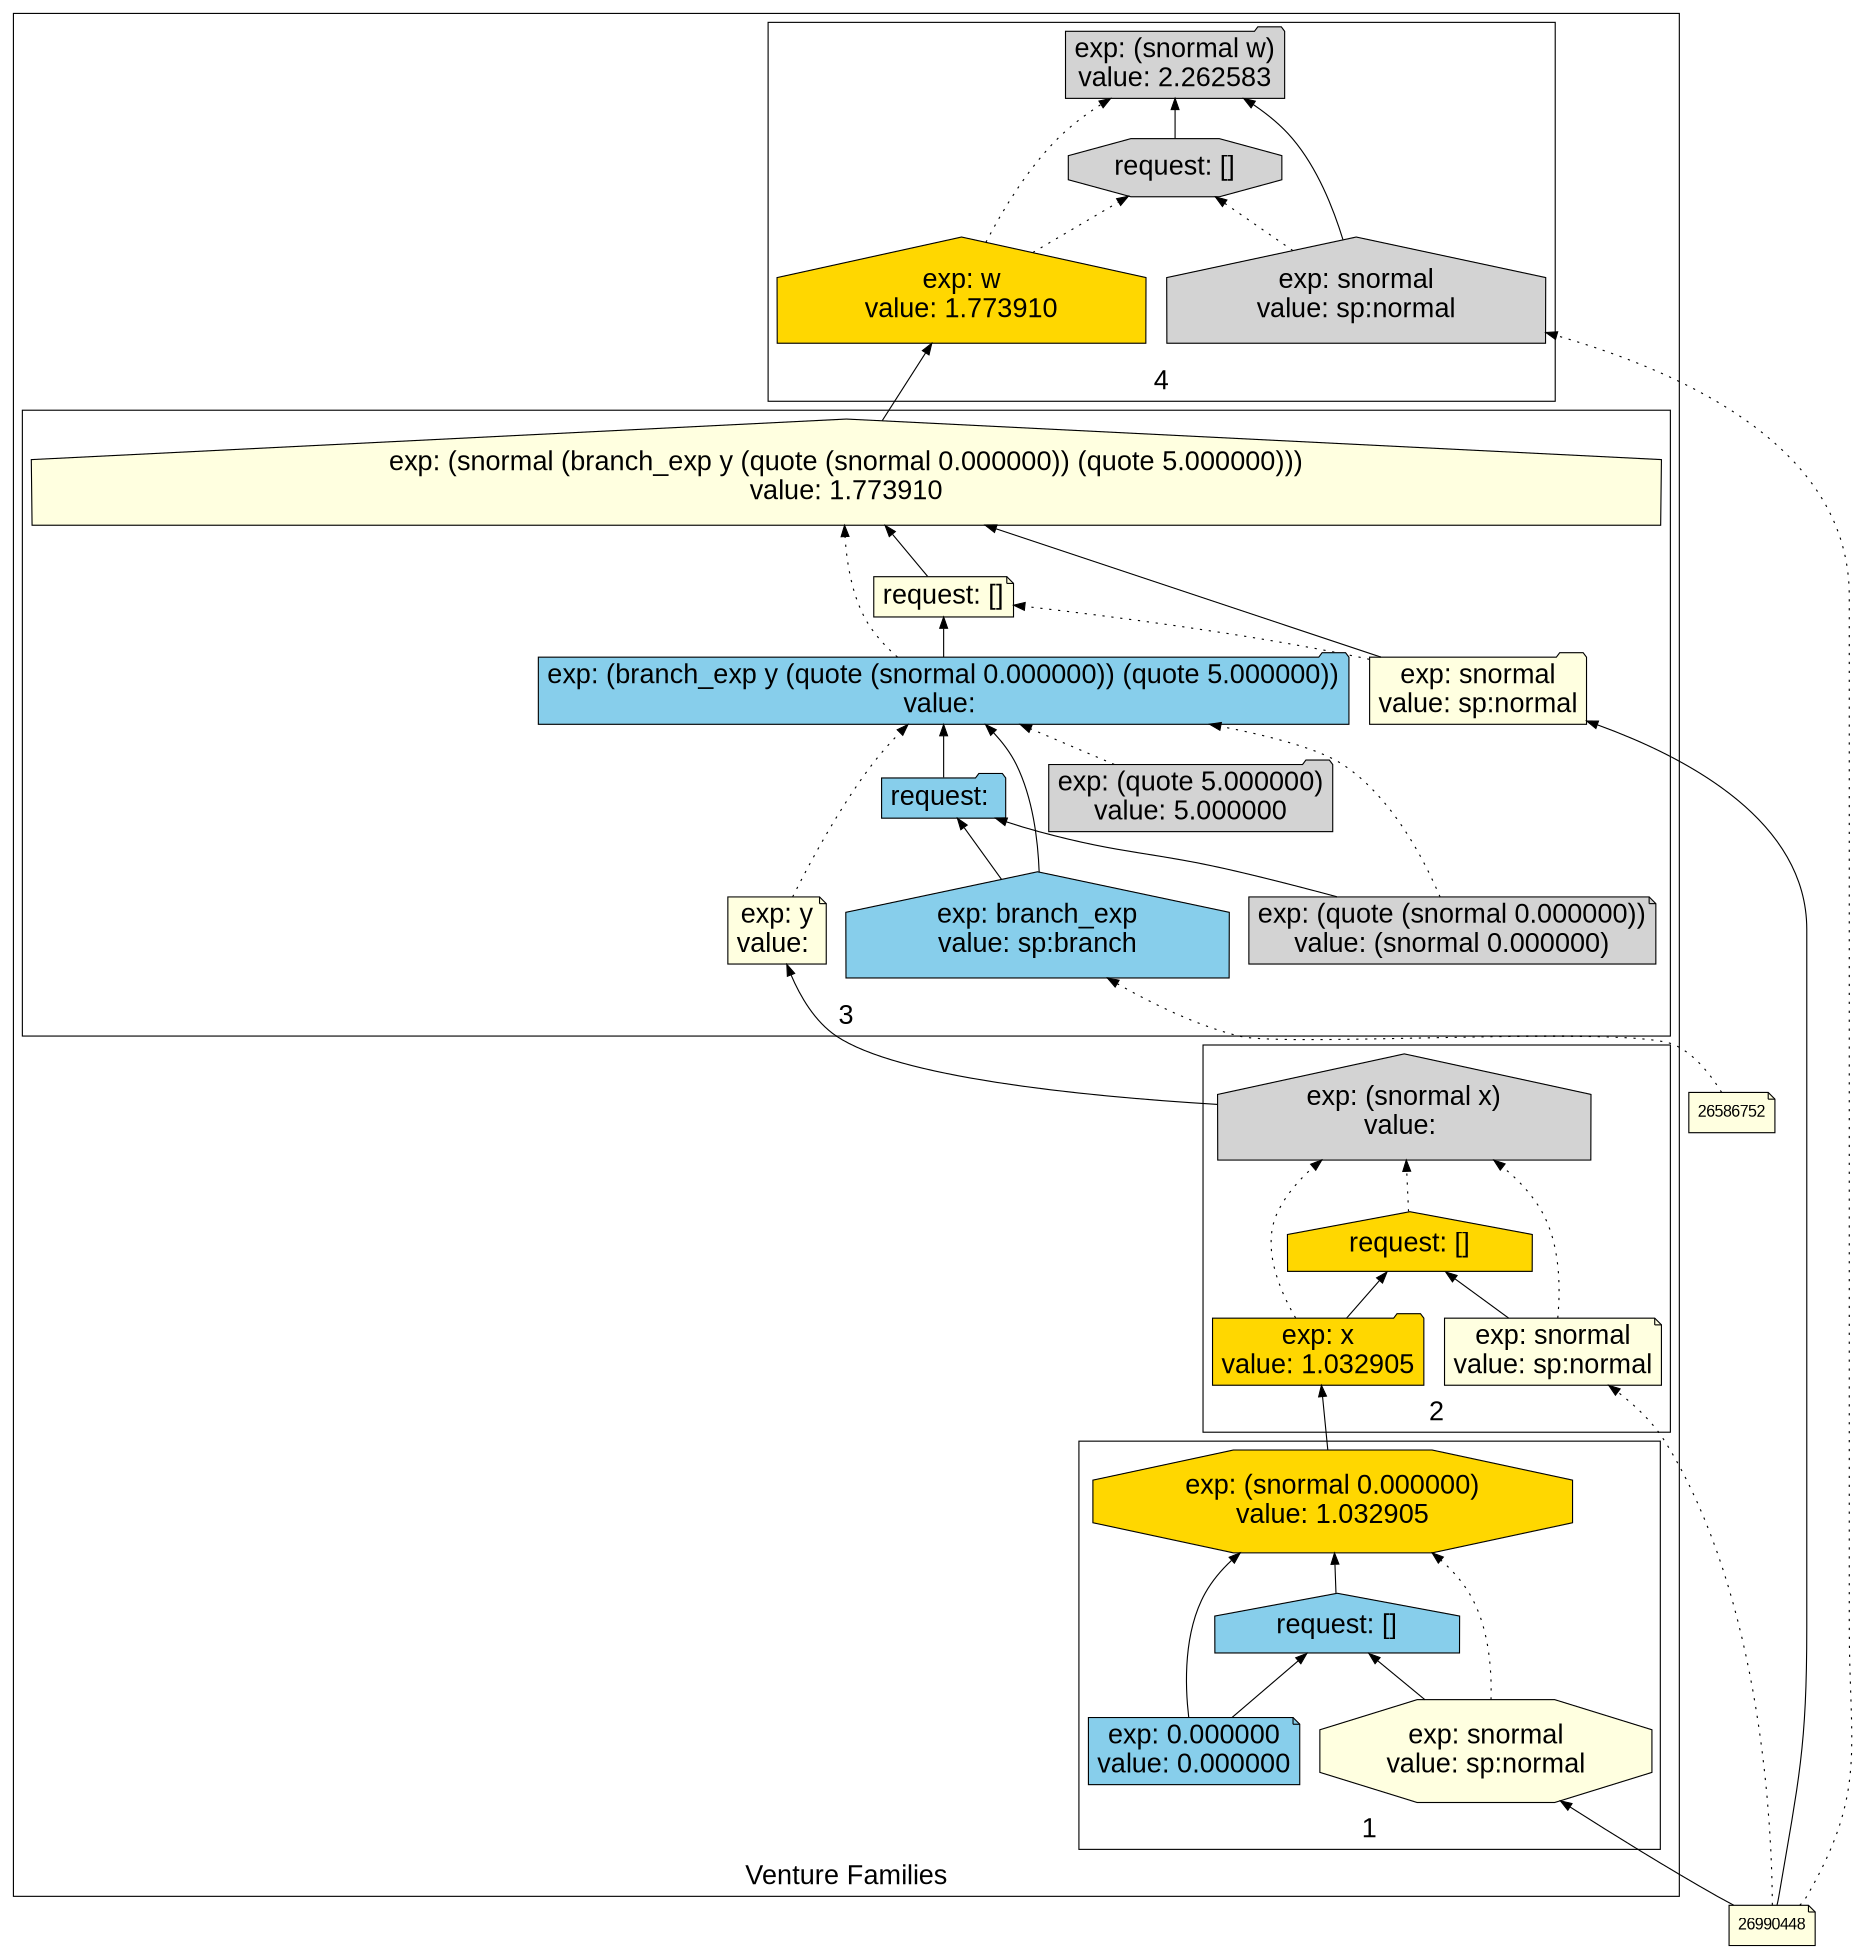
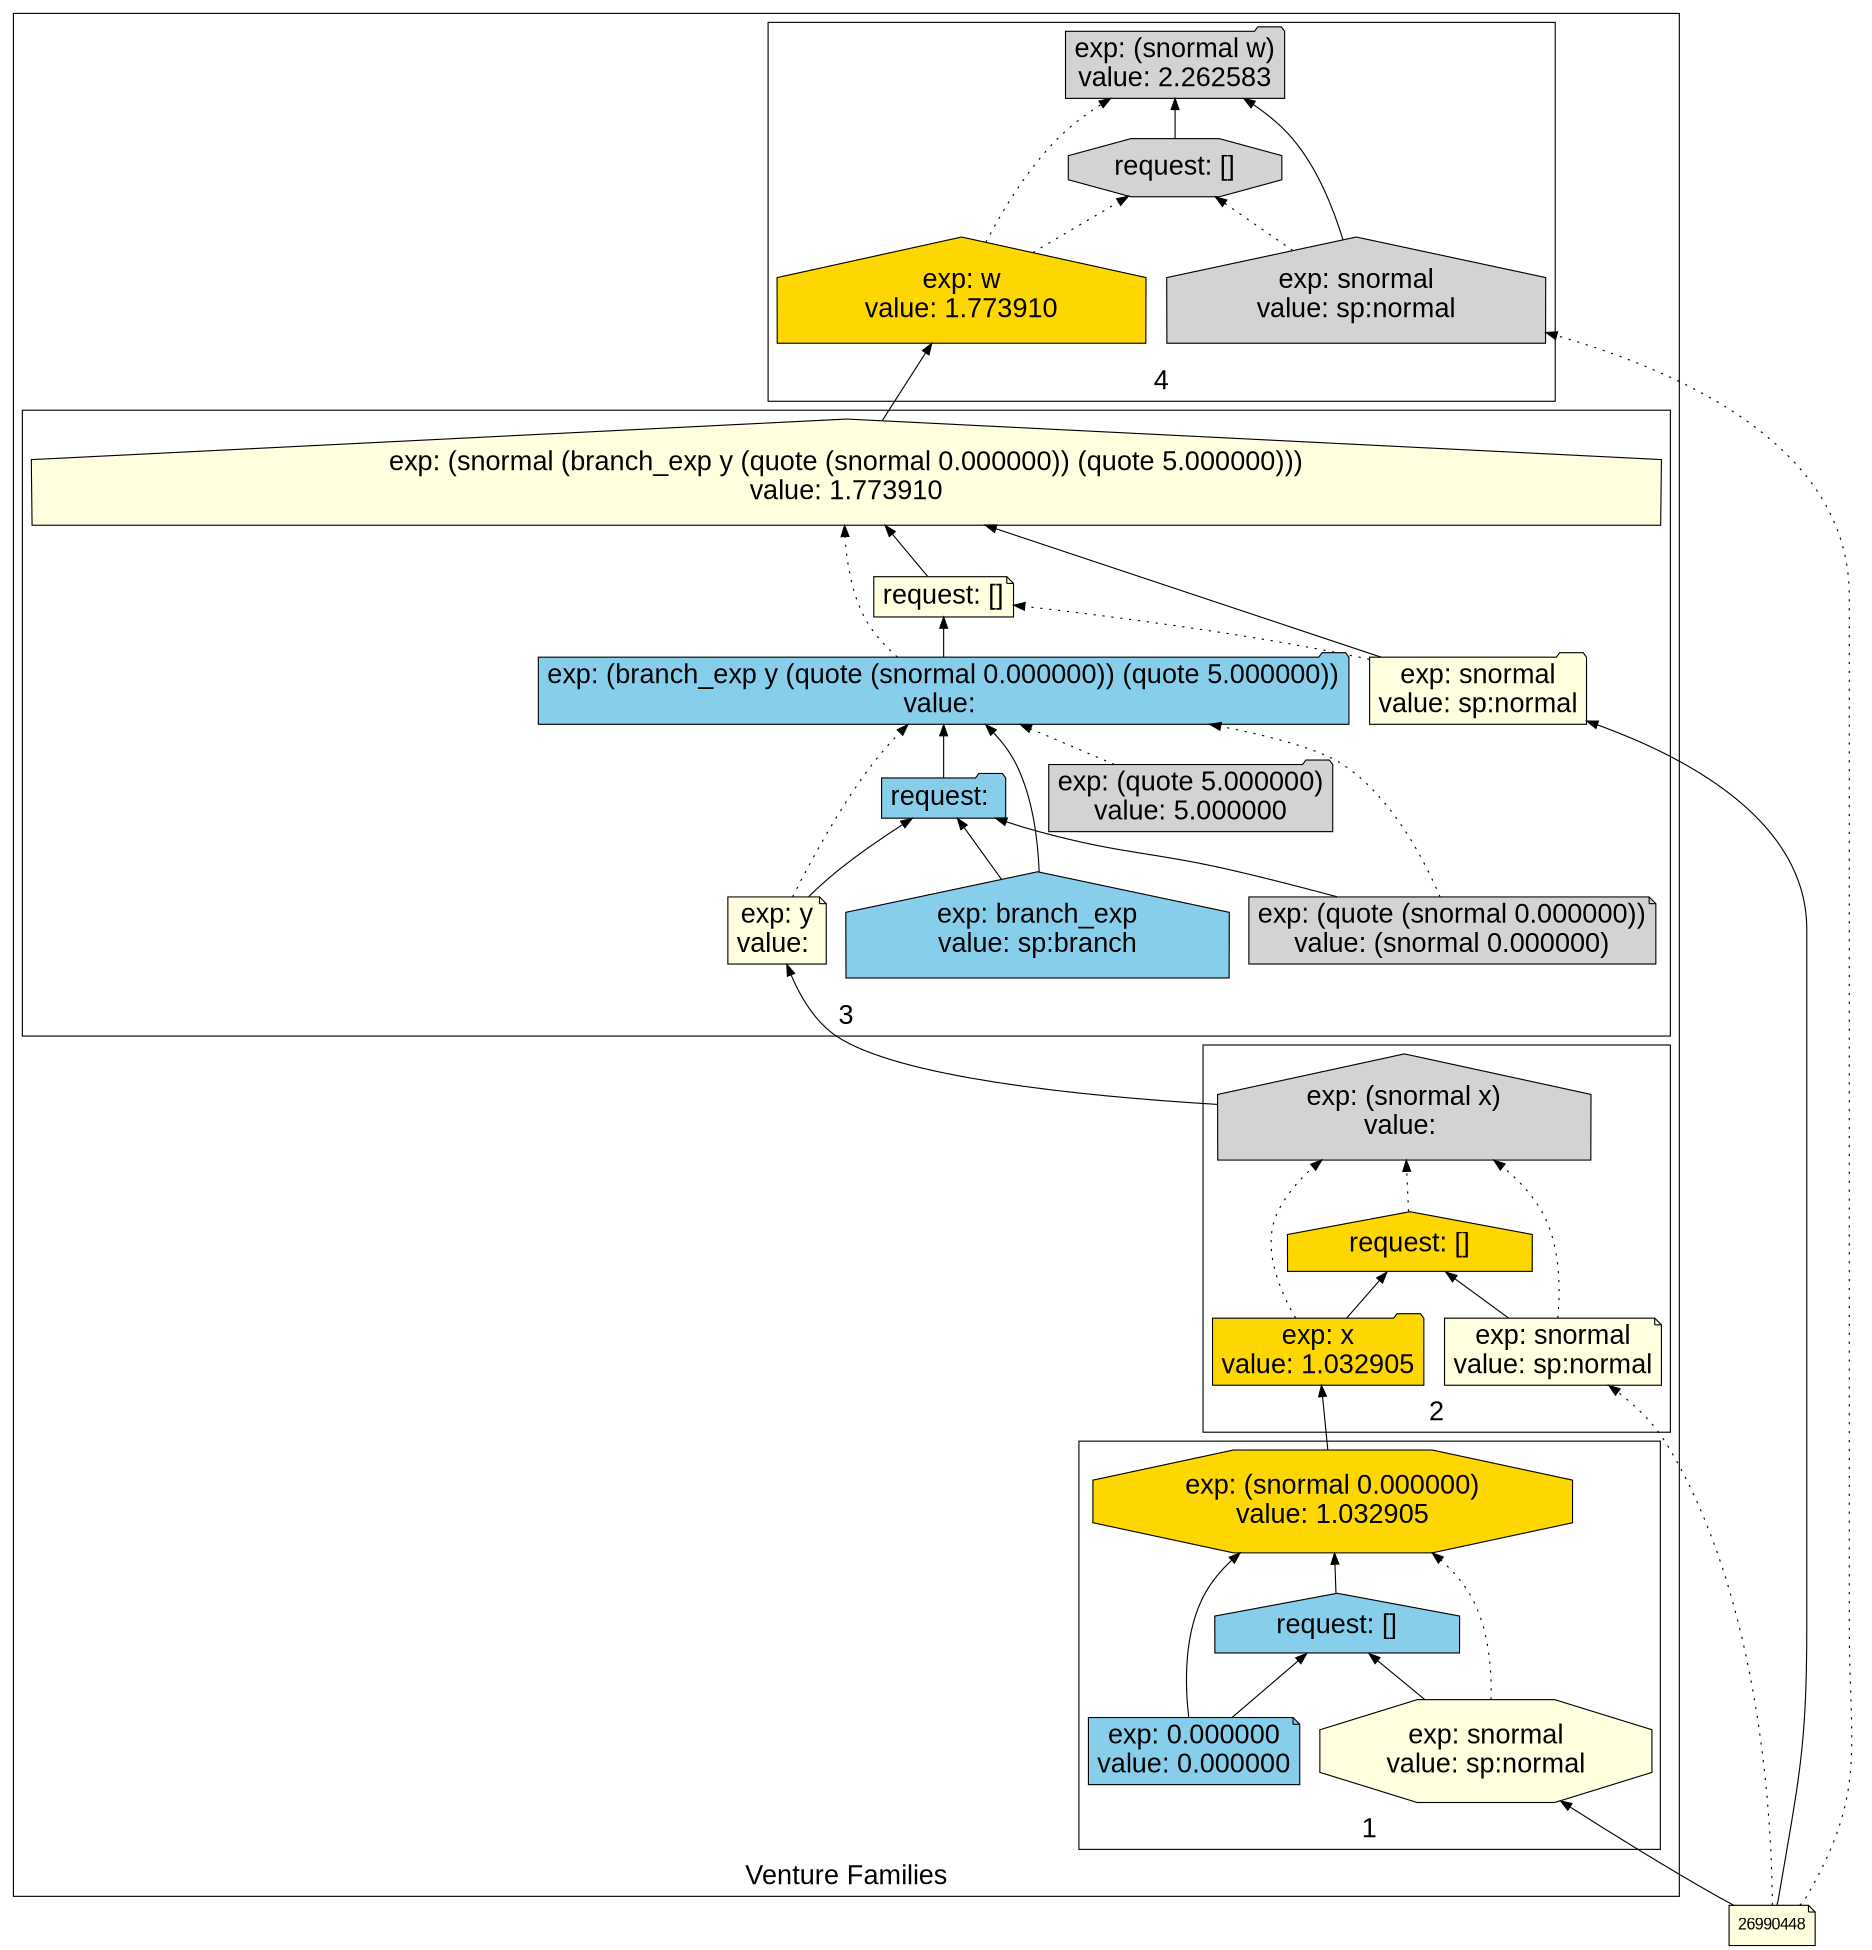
edge "exp: y value:" -> "request:": added
node "26586752": removed
